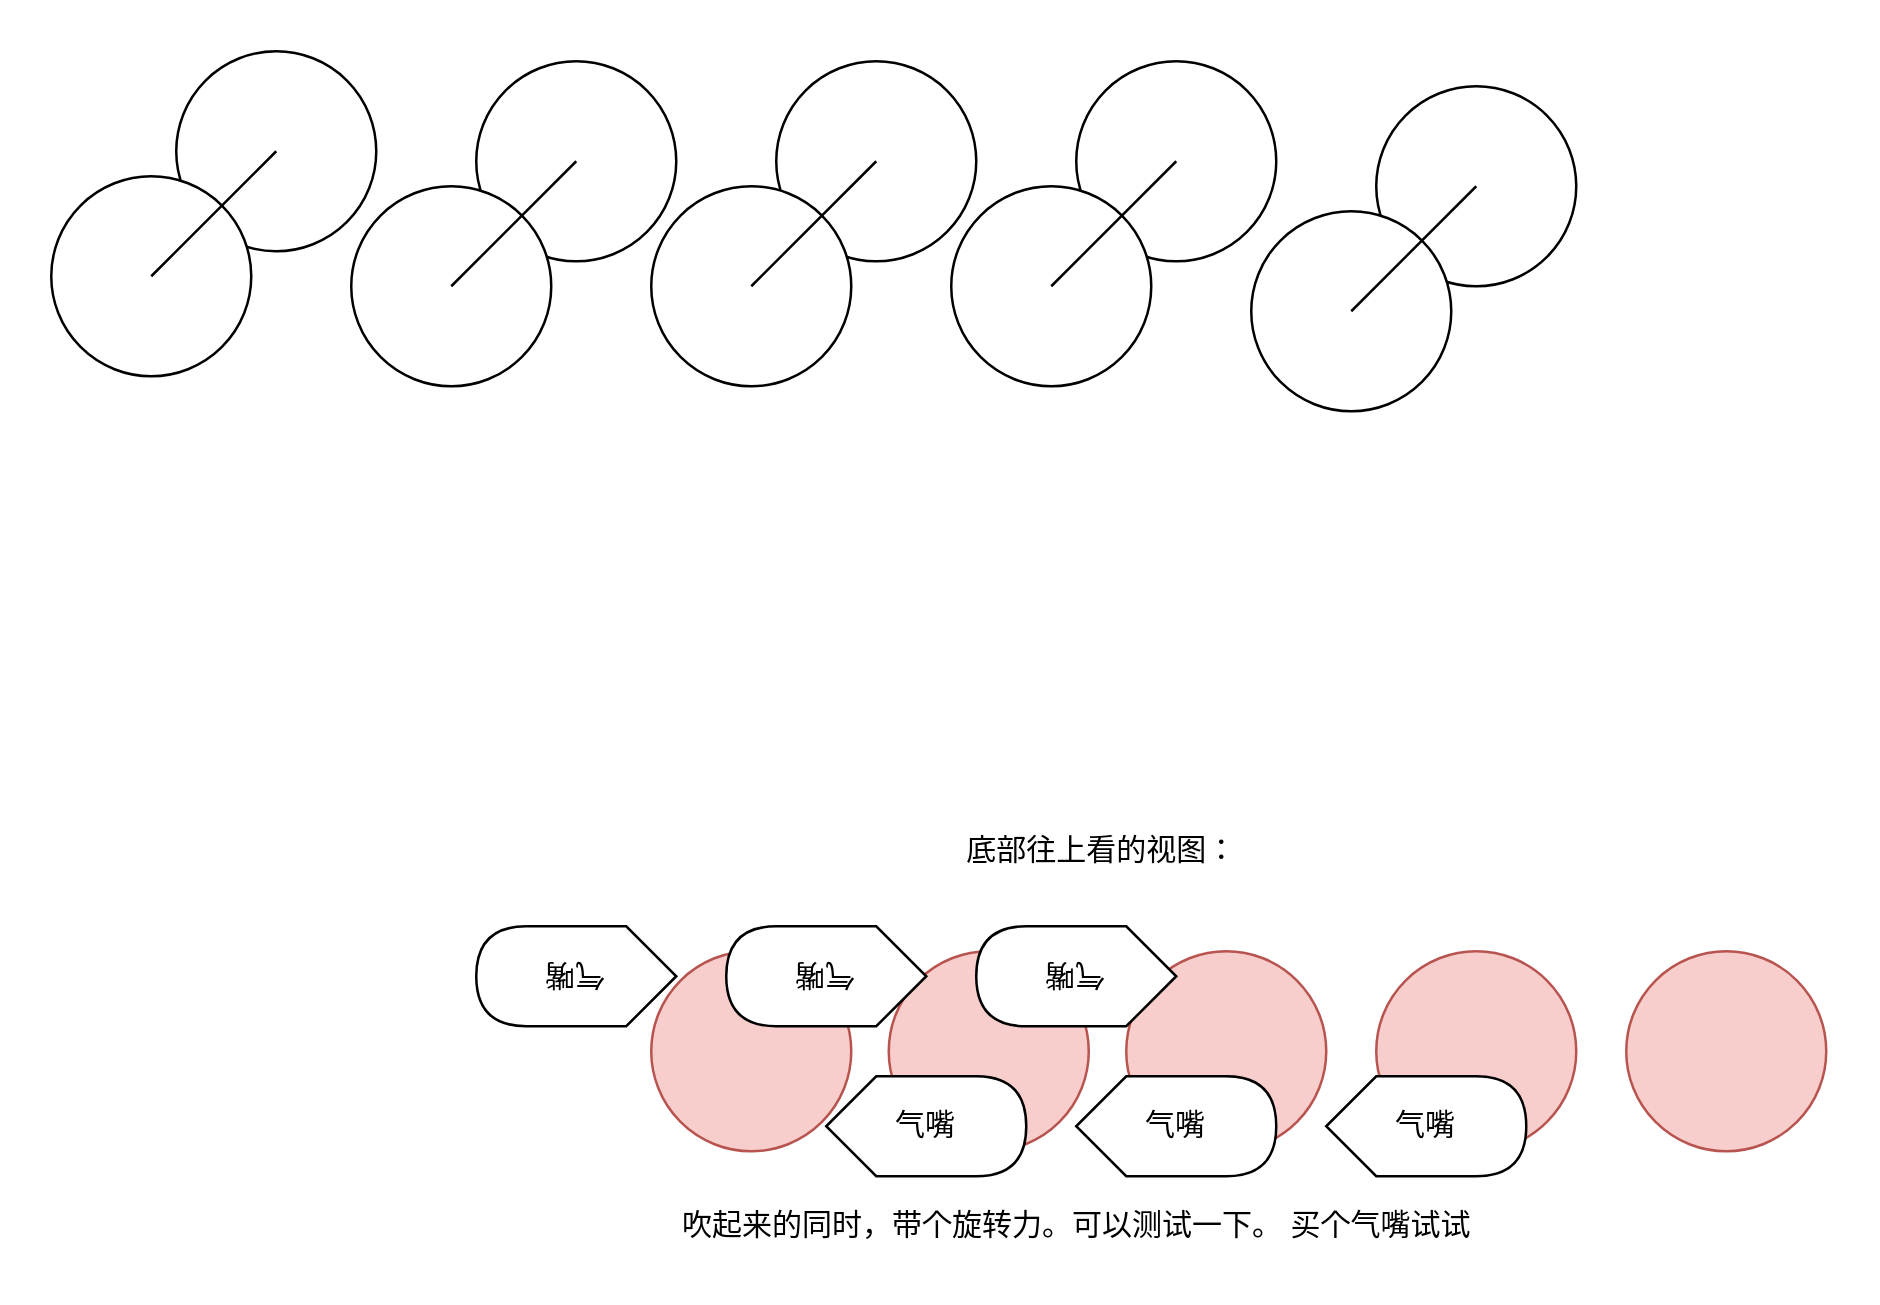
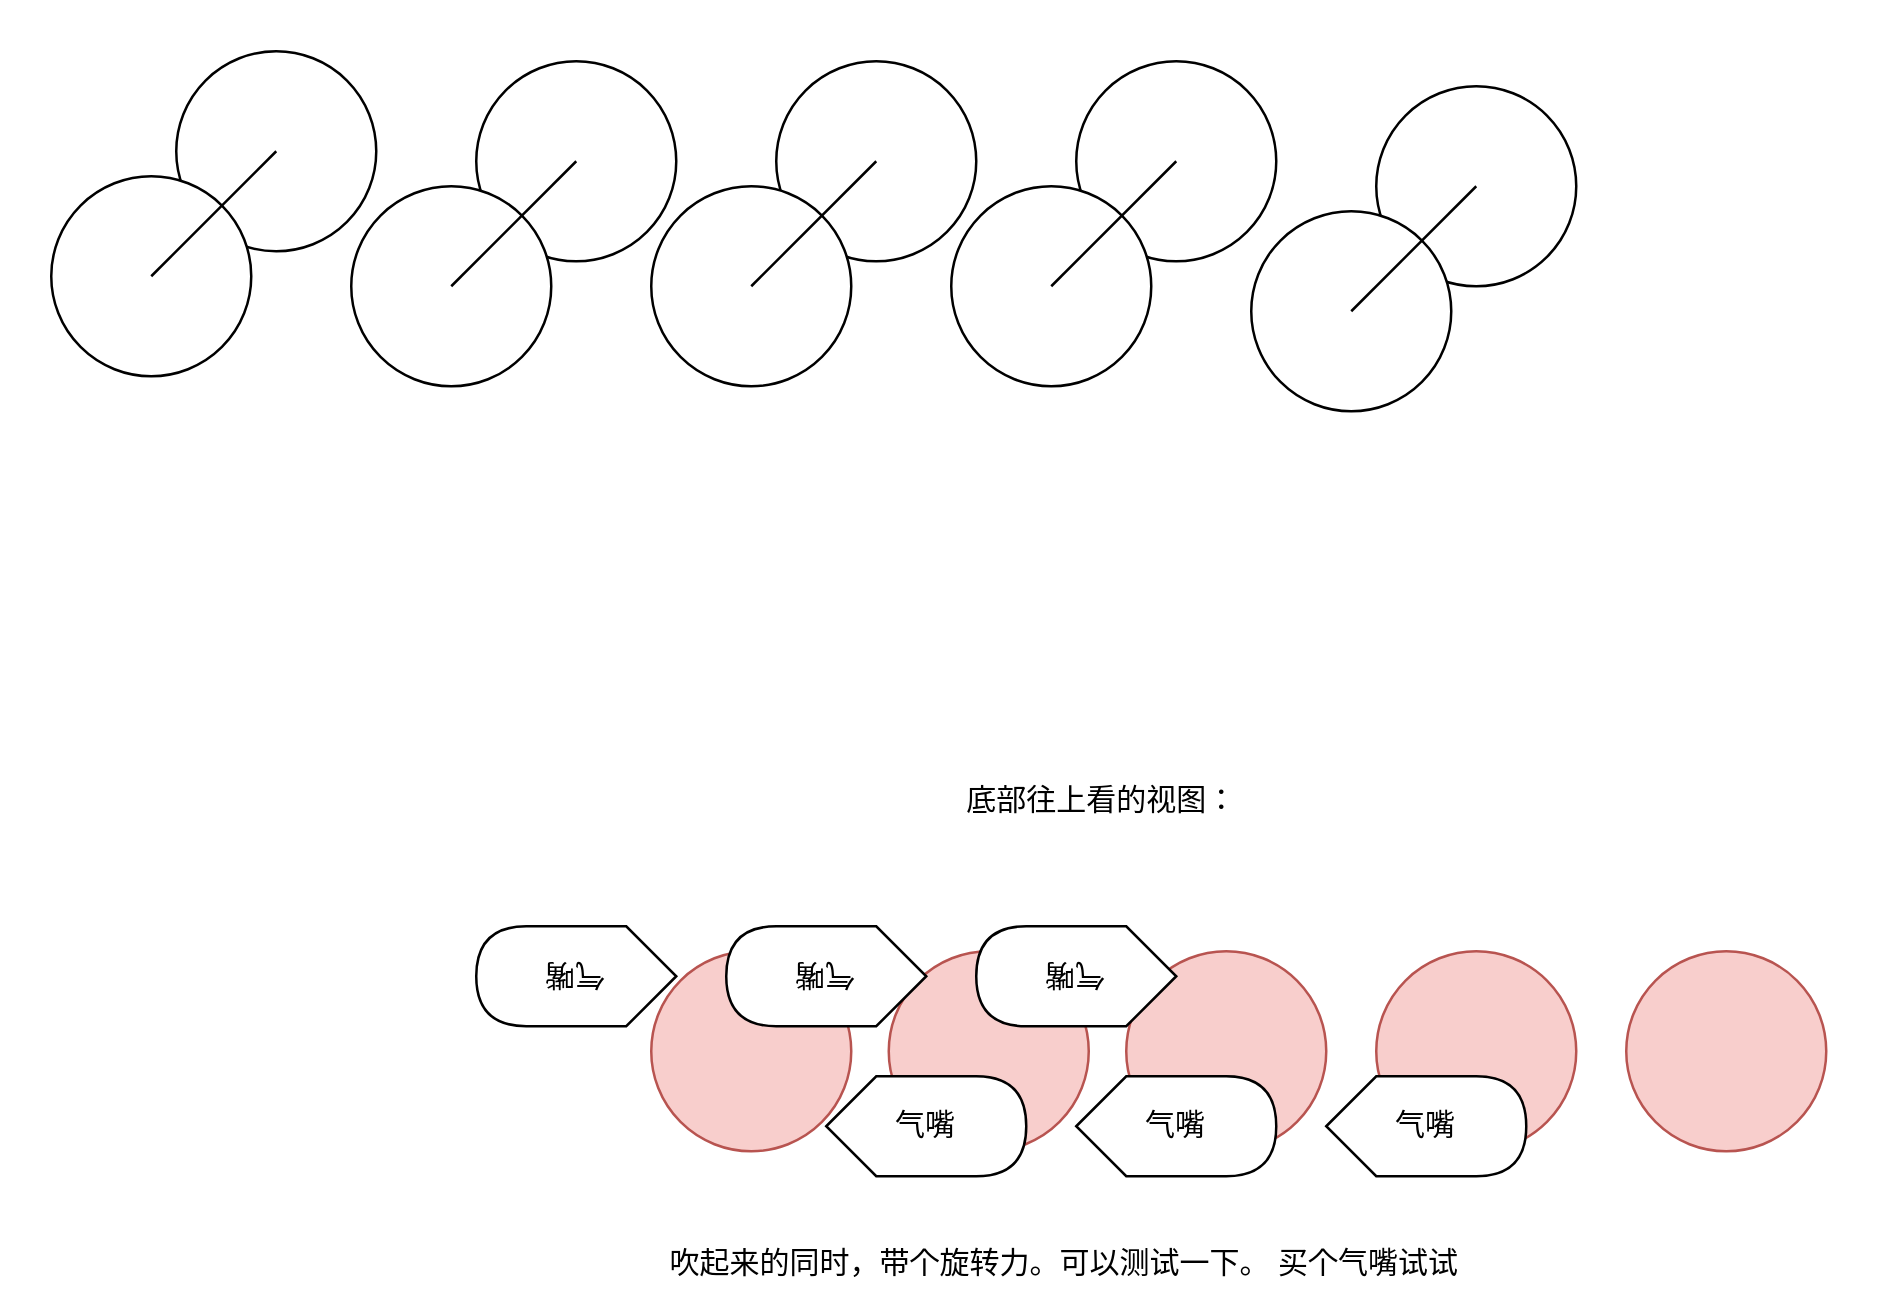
node "底部往上看的视图：": moved (1101, 851) -> (1101, 801)
node "吹起来的同时，带个旋转力。可以测试一下。 买个气嘴试试": moved (1076, 1226) -> (1064, 1264)
